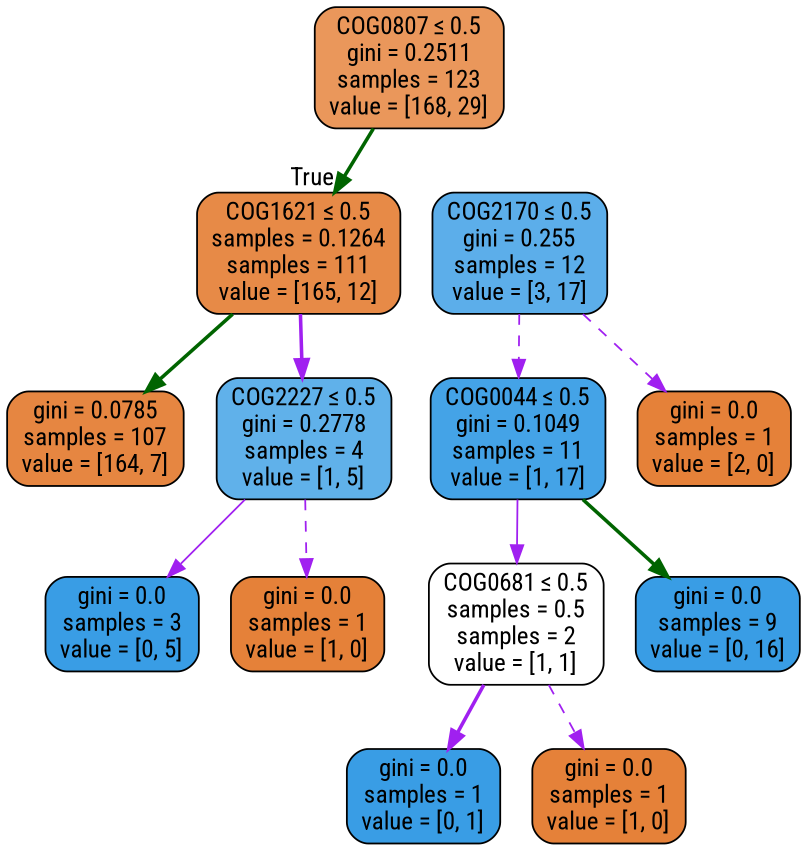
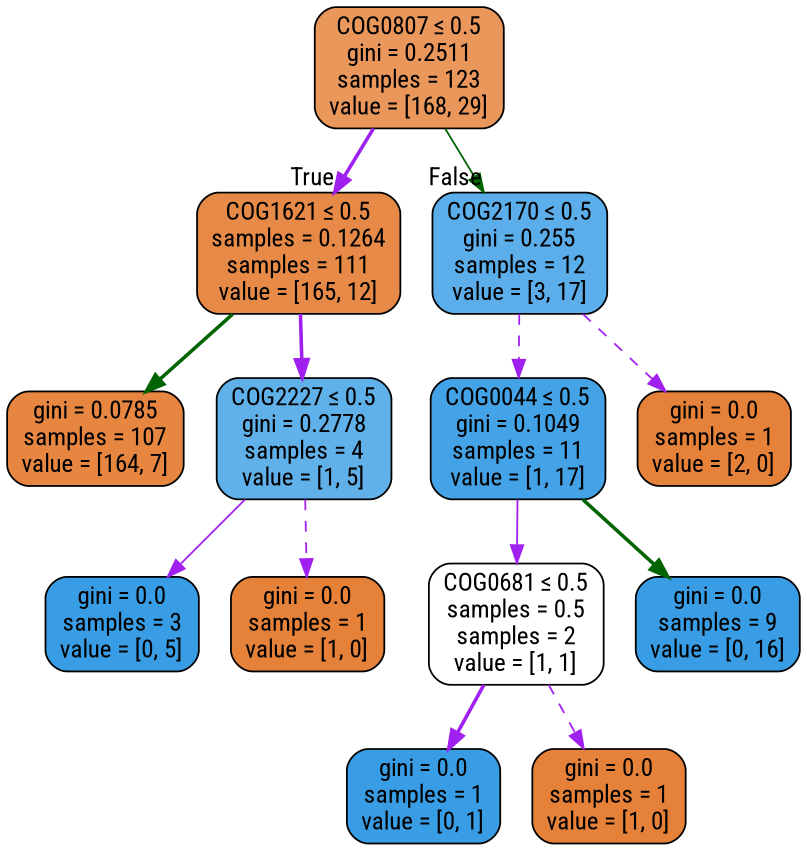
edge "COG0807 ≤ 0.5" -> "COG1621 ≤ 0.5": color darkgreen -> purple
edge "COG0807 ≤ 0.5" -> "COG2170 ≤ 0.5": added
